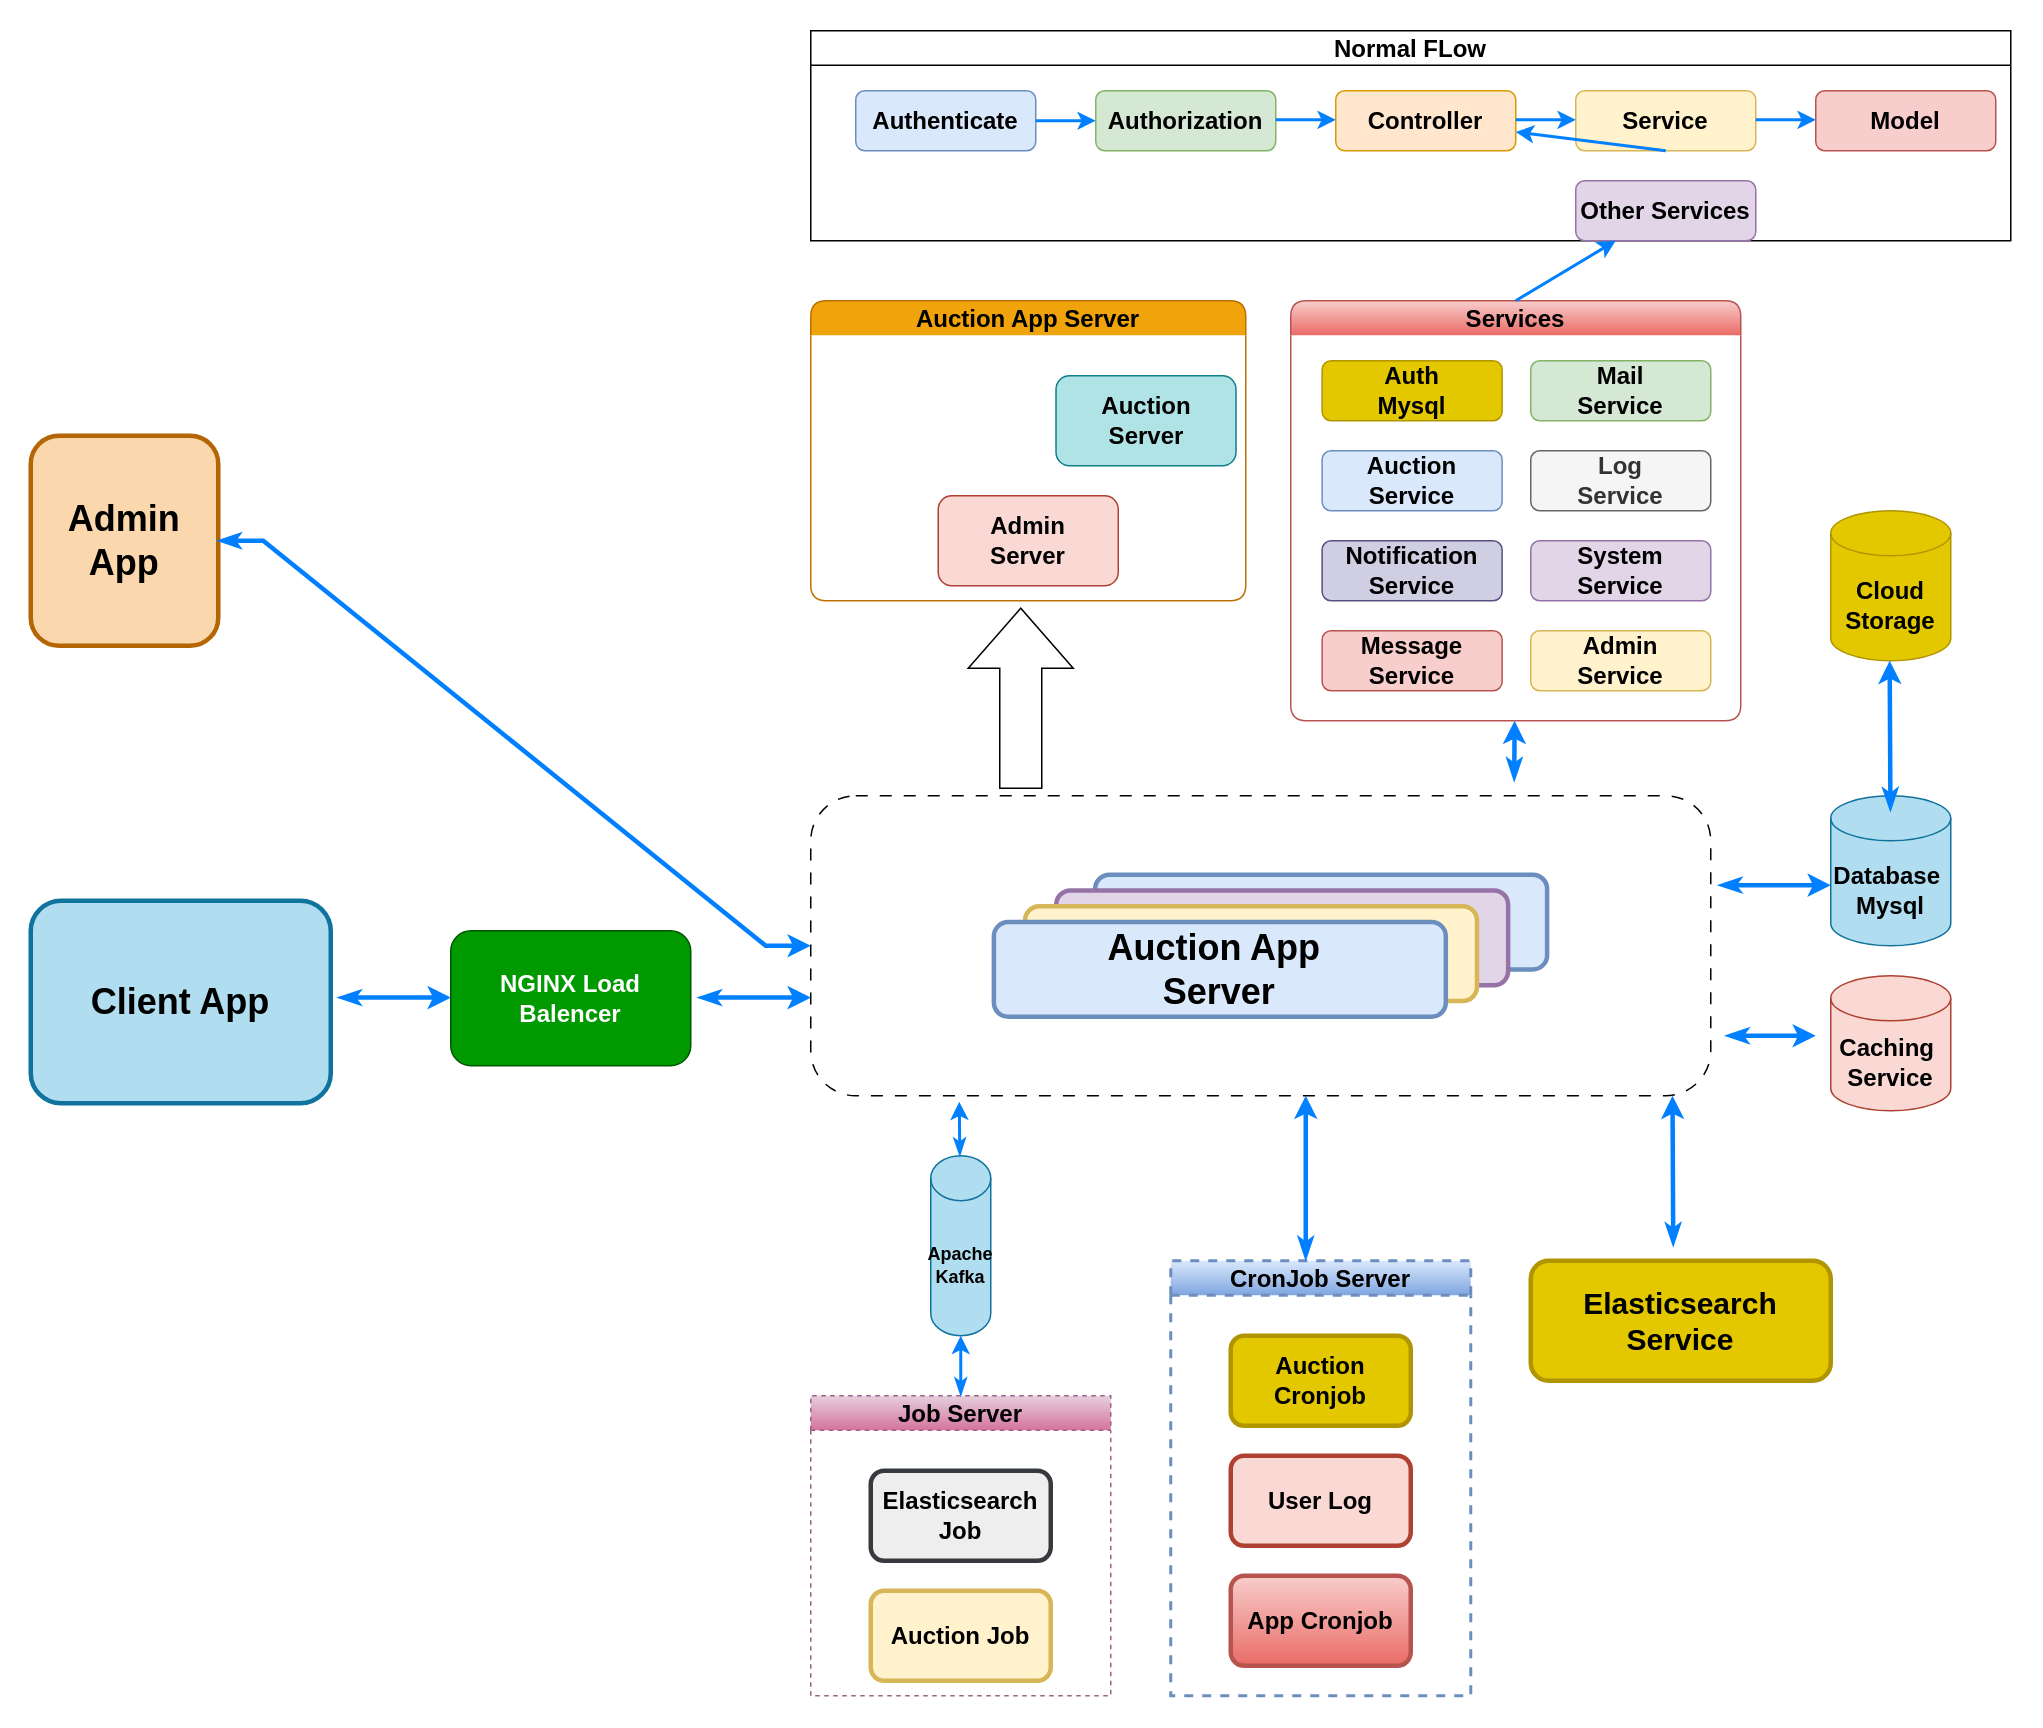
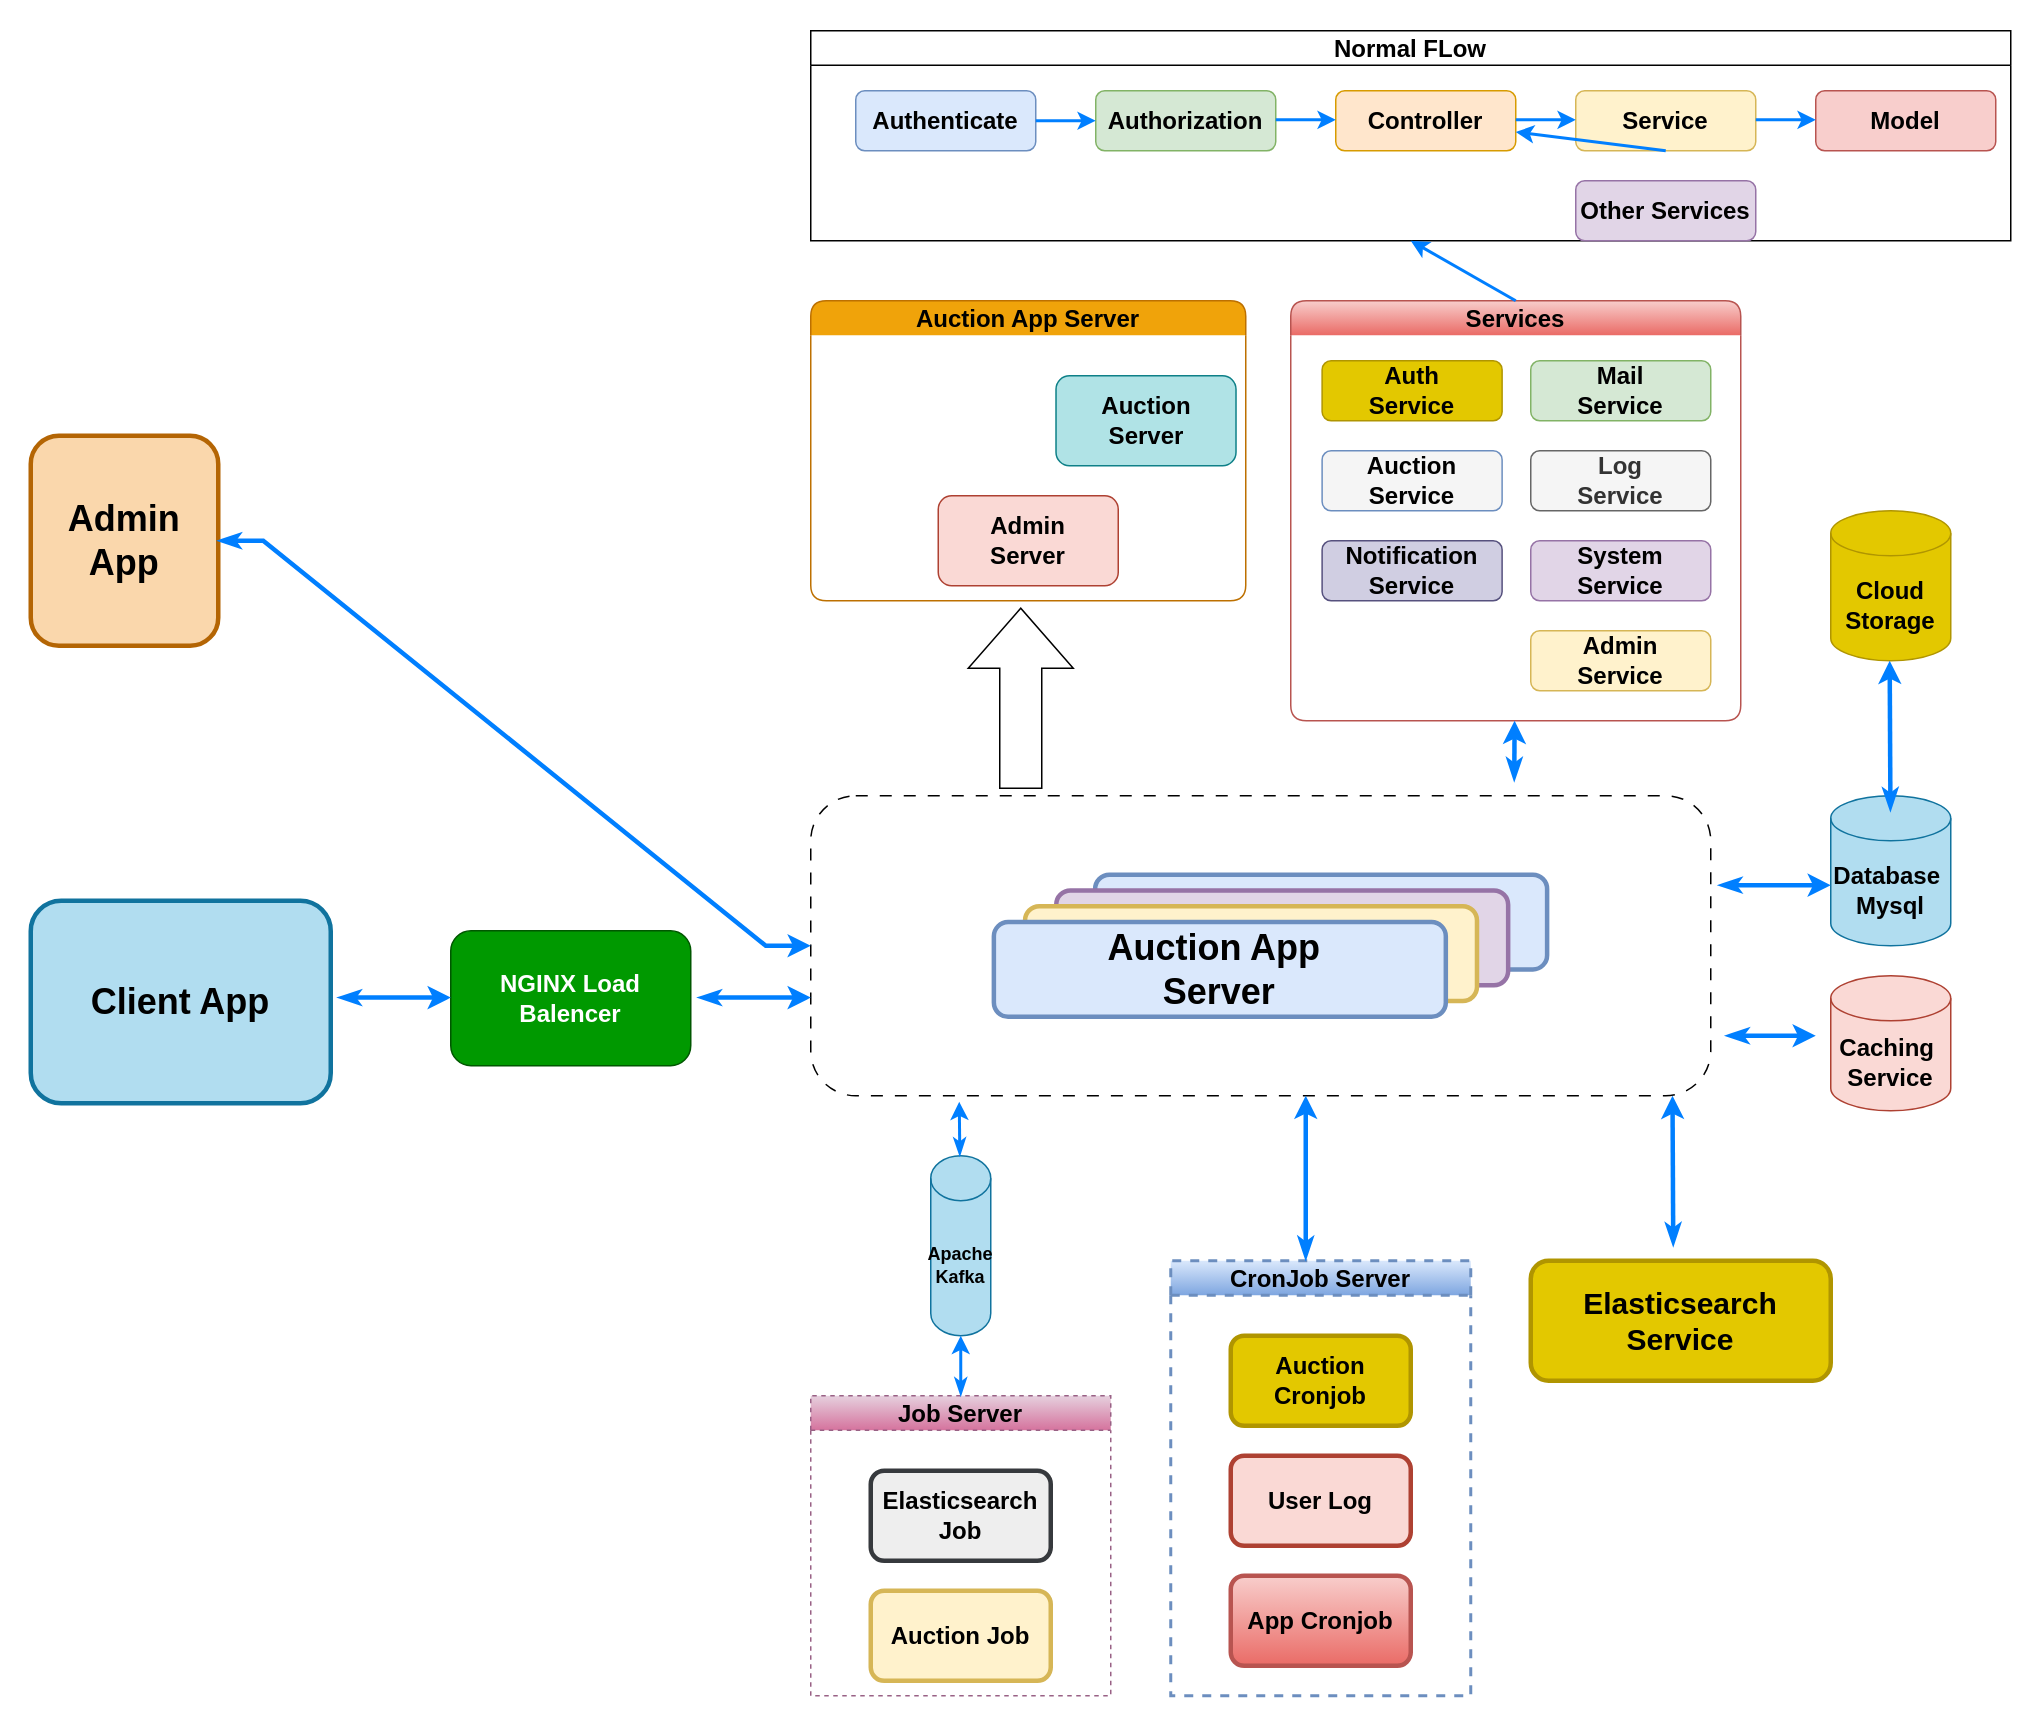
edge "Services" -> "Other Services": now "Services" -> "Normal FLow"
node "Auth Mysql": label "Auth Mysql" -> "Auth Service"
node "Auction Service": fillcolor #dae8fc -> #f5f5f5
node "Message Service": removed
